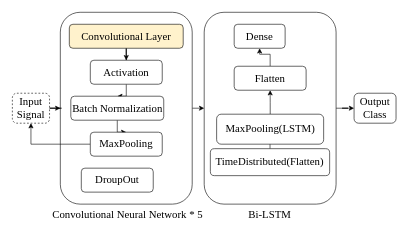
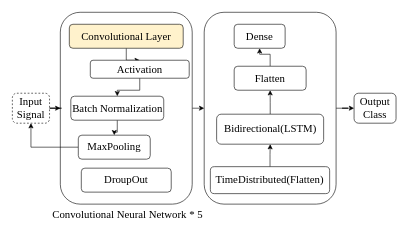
node "Activation": size 72x24 -> 99x18
node "MaxPooling(LSTM)": label "MaxPooling(LSTM)" -> "Bidirectional(LSTM)"
node "MaxPooling": moved (126, 144) -> (114, 147)
node "TimeDistributed(Flatten)": moved (270, 162) -> (270, 180)
node "DroupOut": size 72x24 -> 90x24
node "Bi-LSTM": removed
